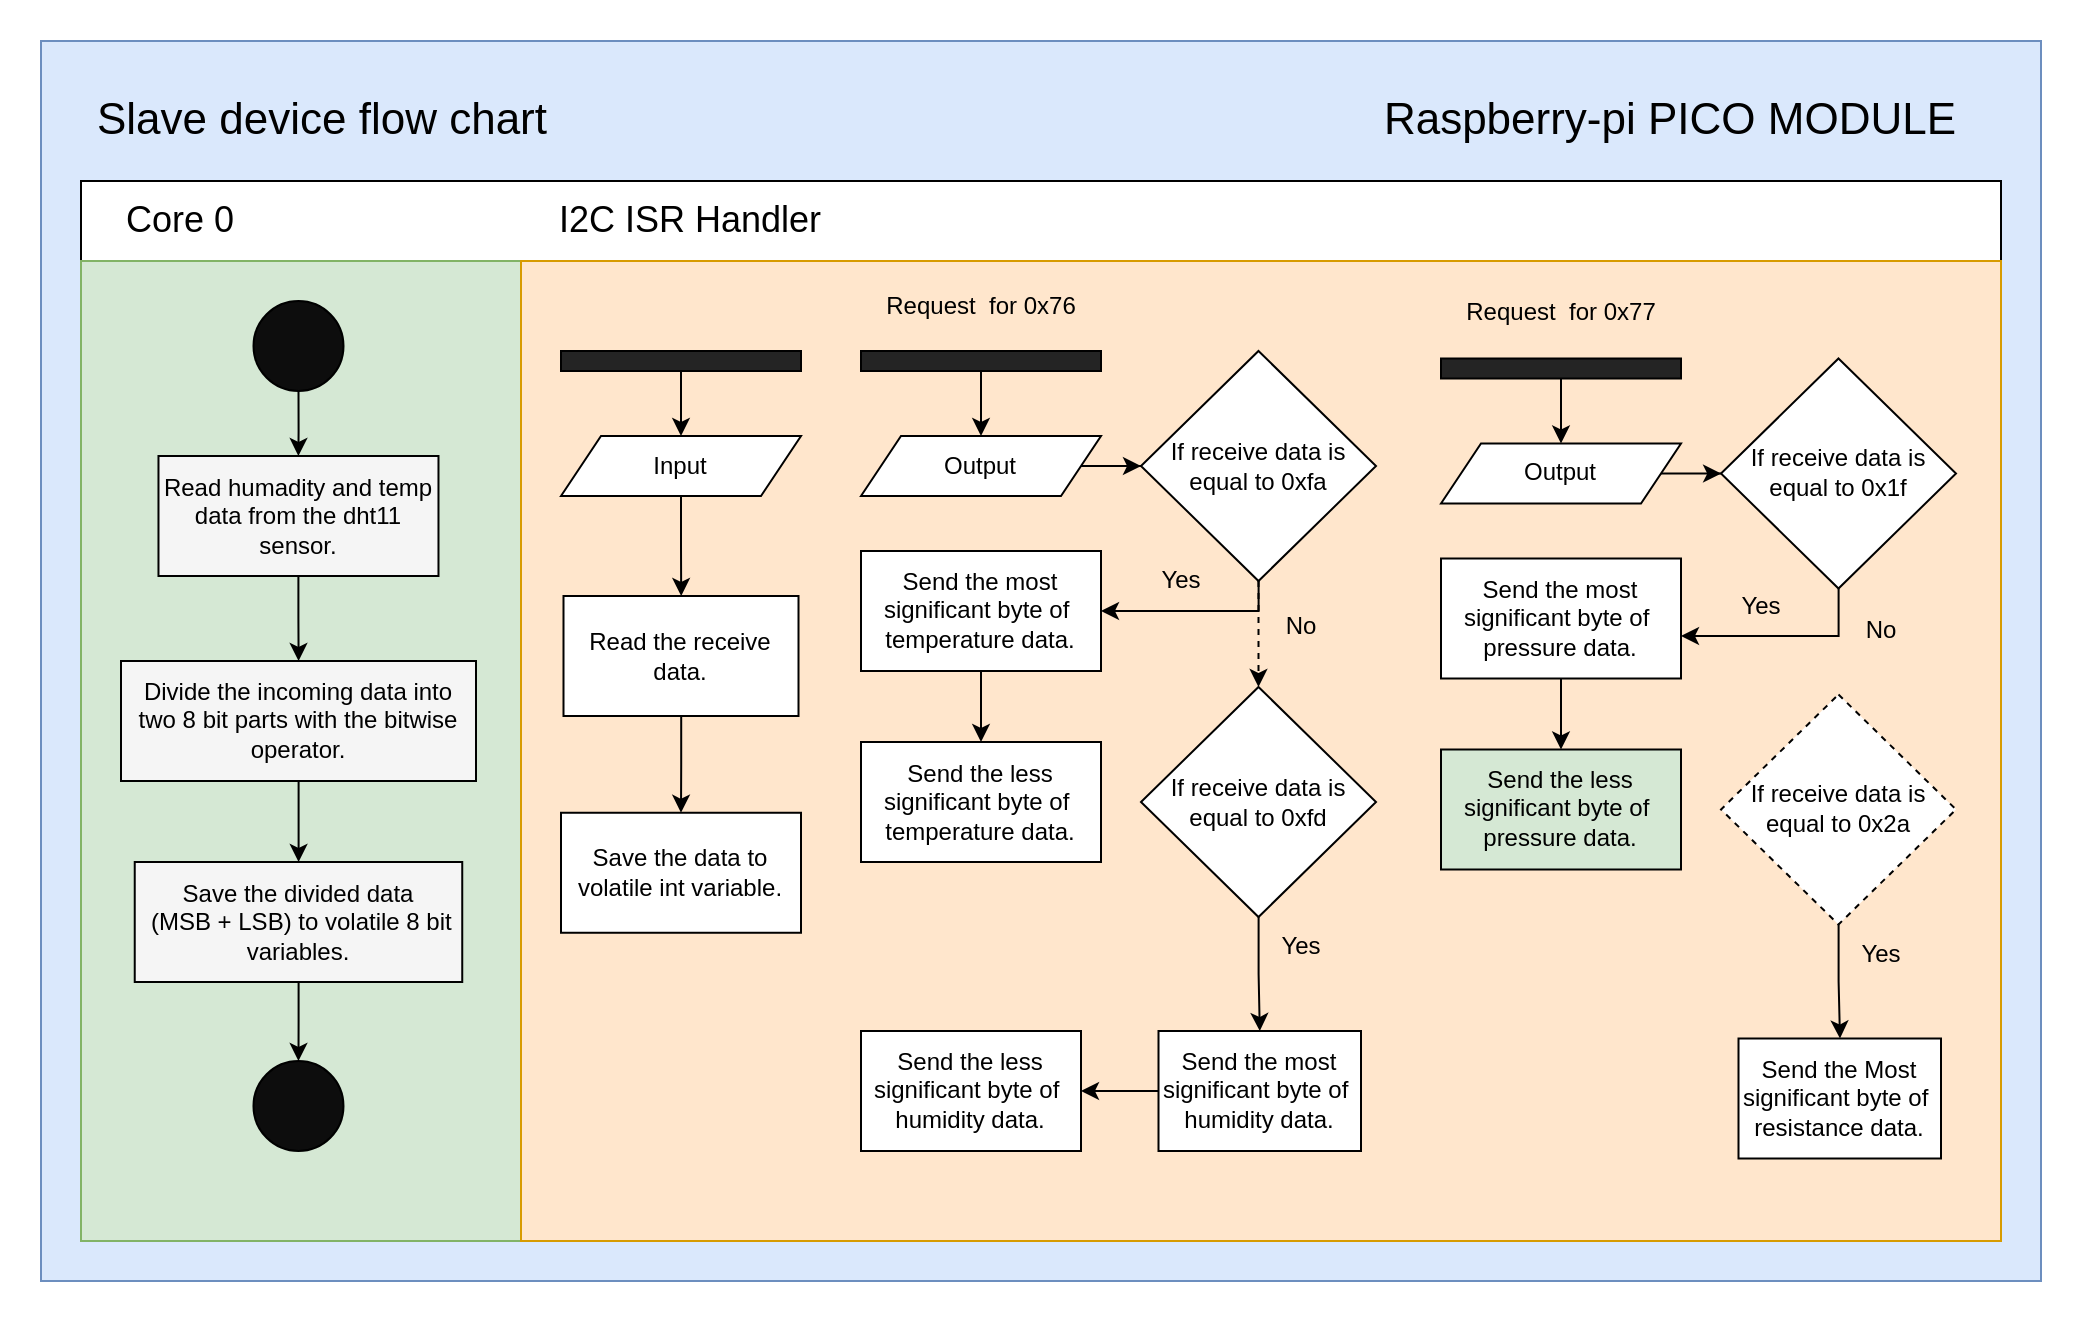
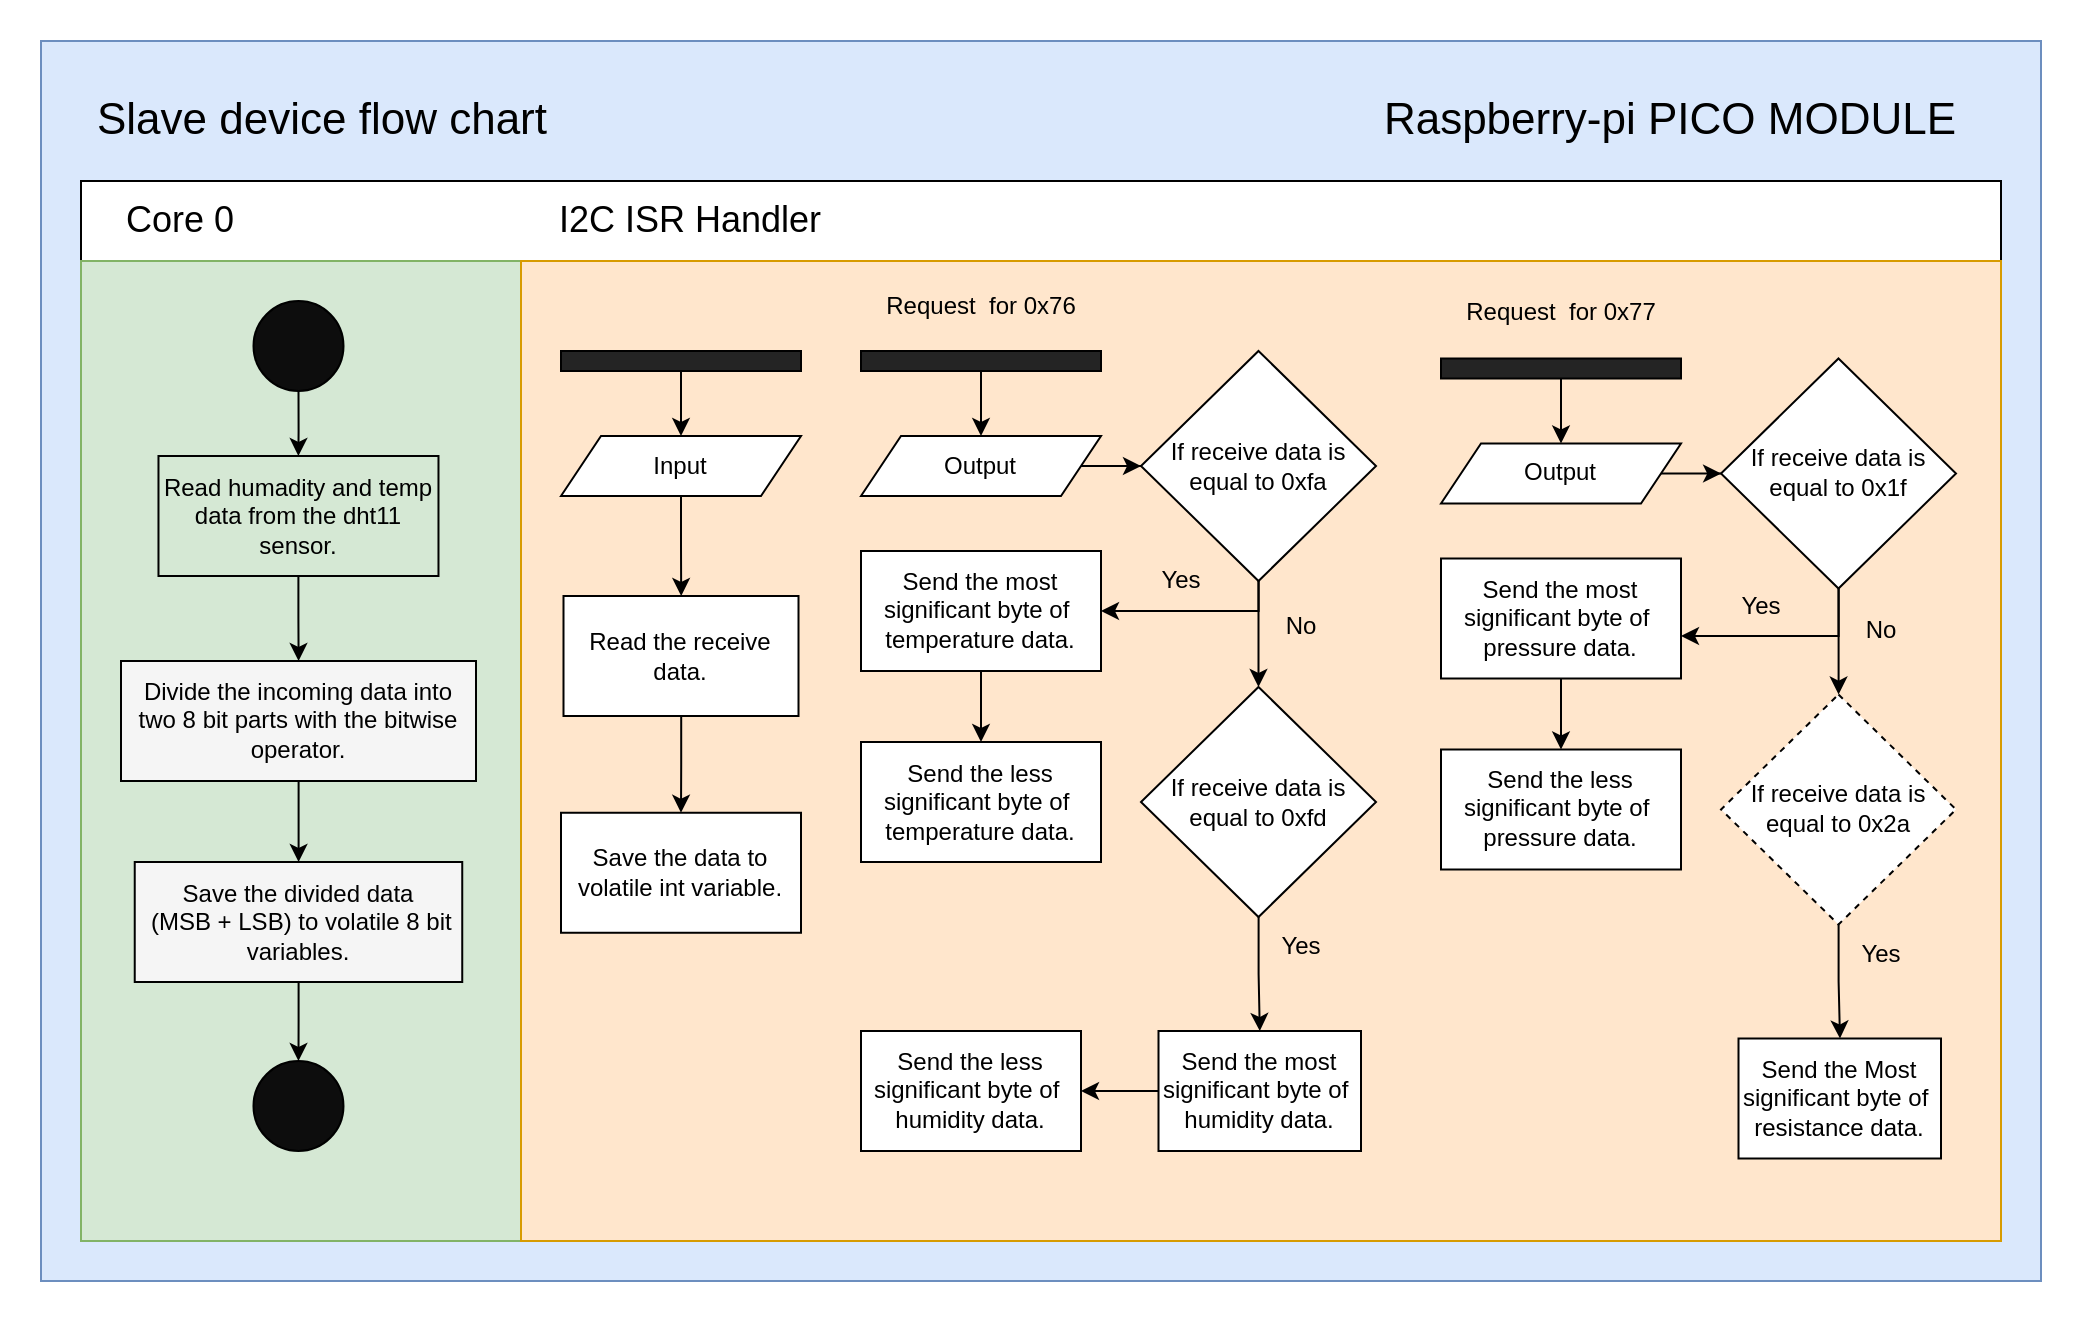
node "Read humadity and temp data from the dht11 sensor.": fillcolor #f5f5f5 -> #d5e8d4
edge "If receive data is equal to 0xfa" -> "If receive data is equal to 0xfd": style dashed -> solid
edge "If receive data is equal to 0x1f" -> "If receive data is equal to 0x2a": added
node "Send the less significant byte of pressure data.": fillcolor #d5e8d4 -> #ffffff
